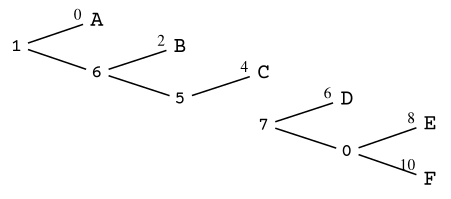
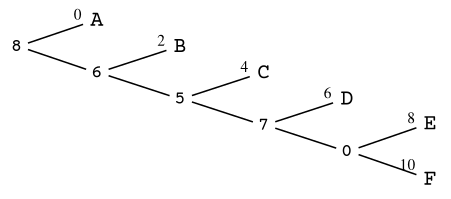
node "1": label "1" -> "8"
edge "5" -- "7": added
